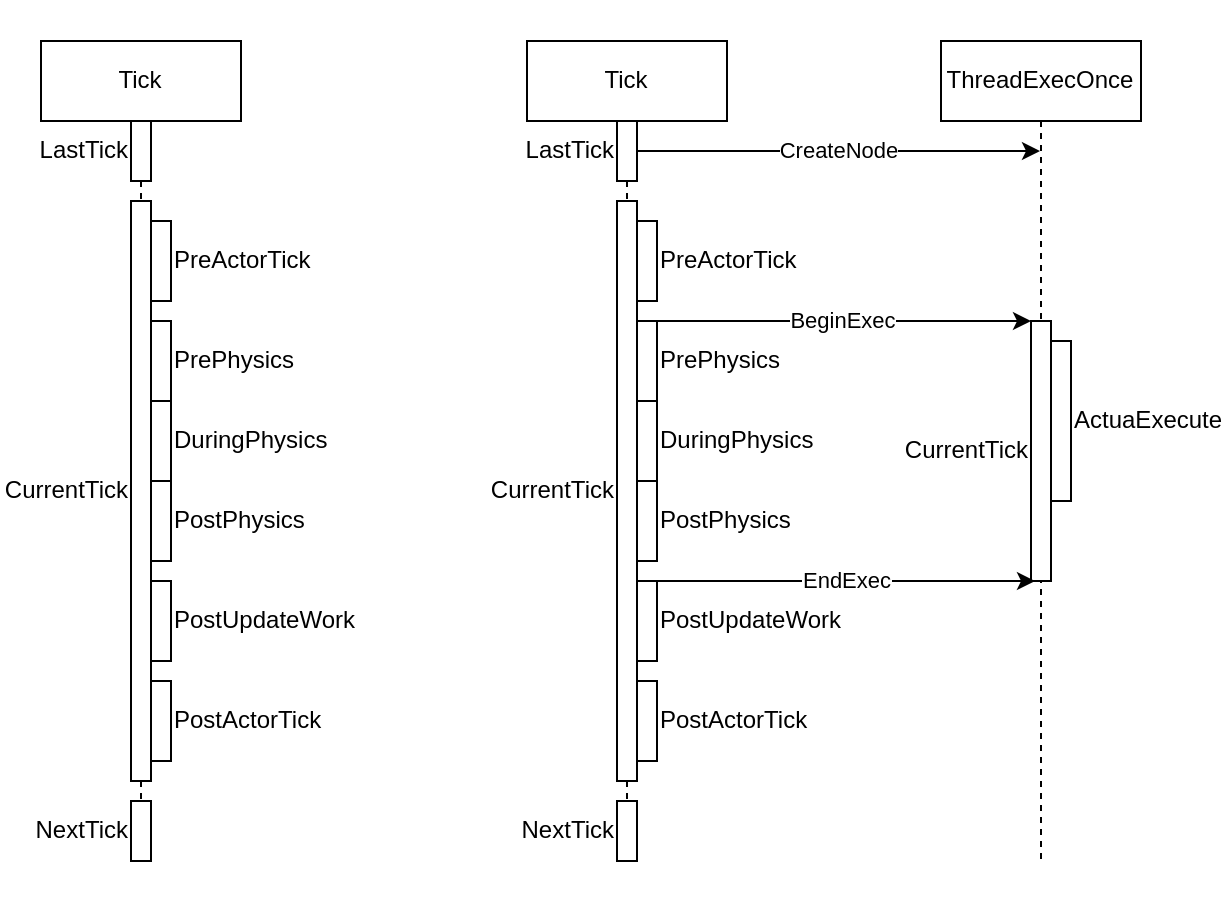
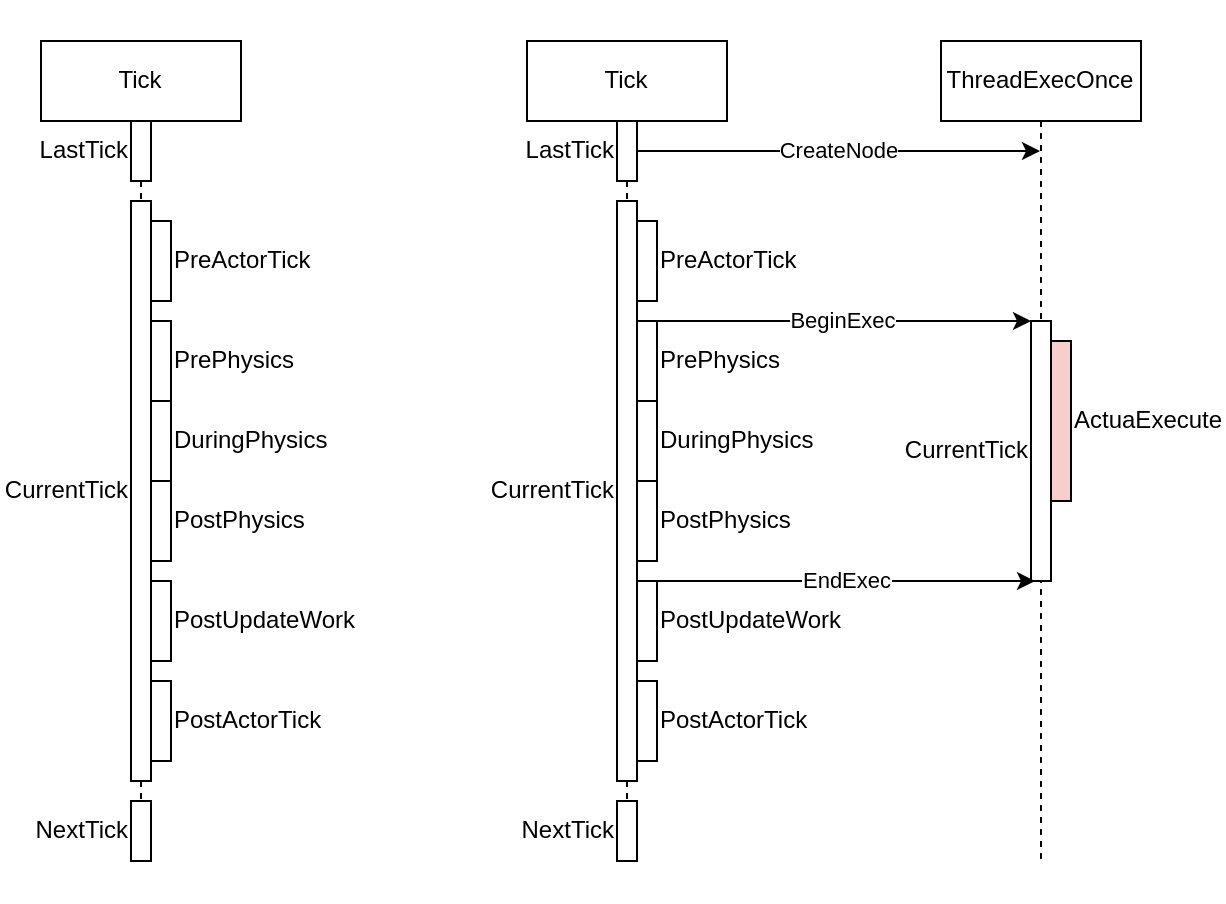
node "ActuaExecute": fillcolor #ffffff -> #f8cecc
